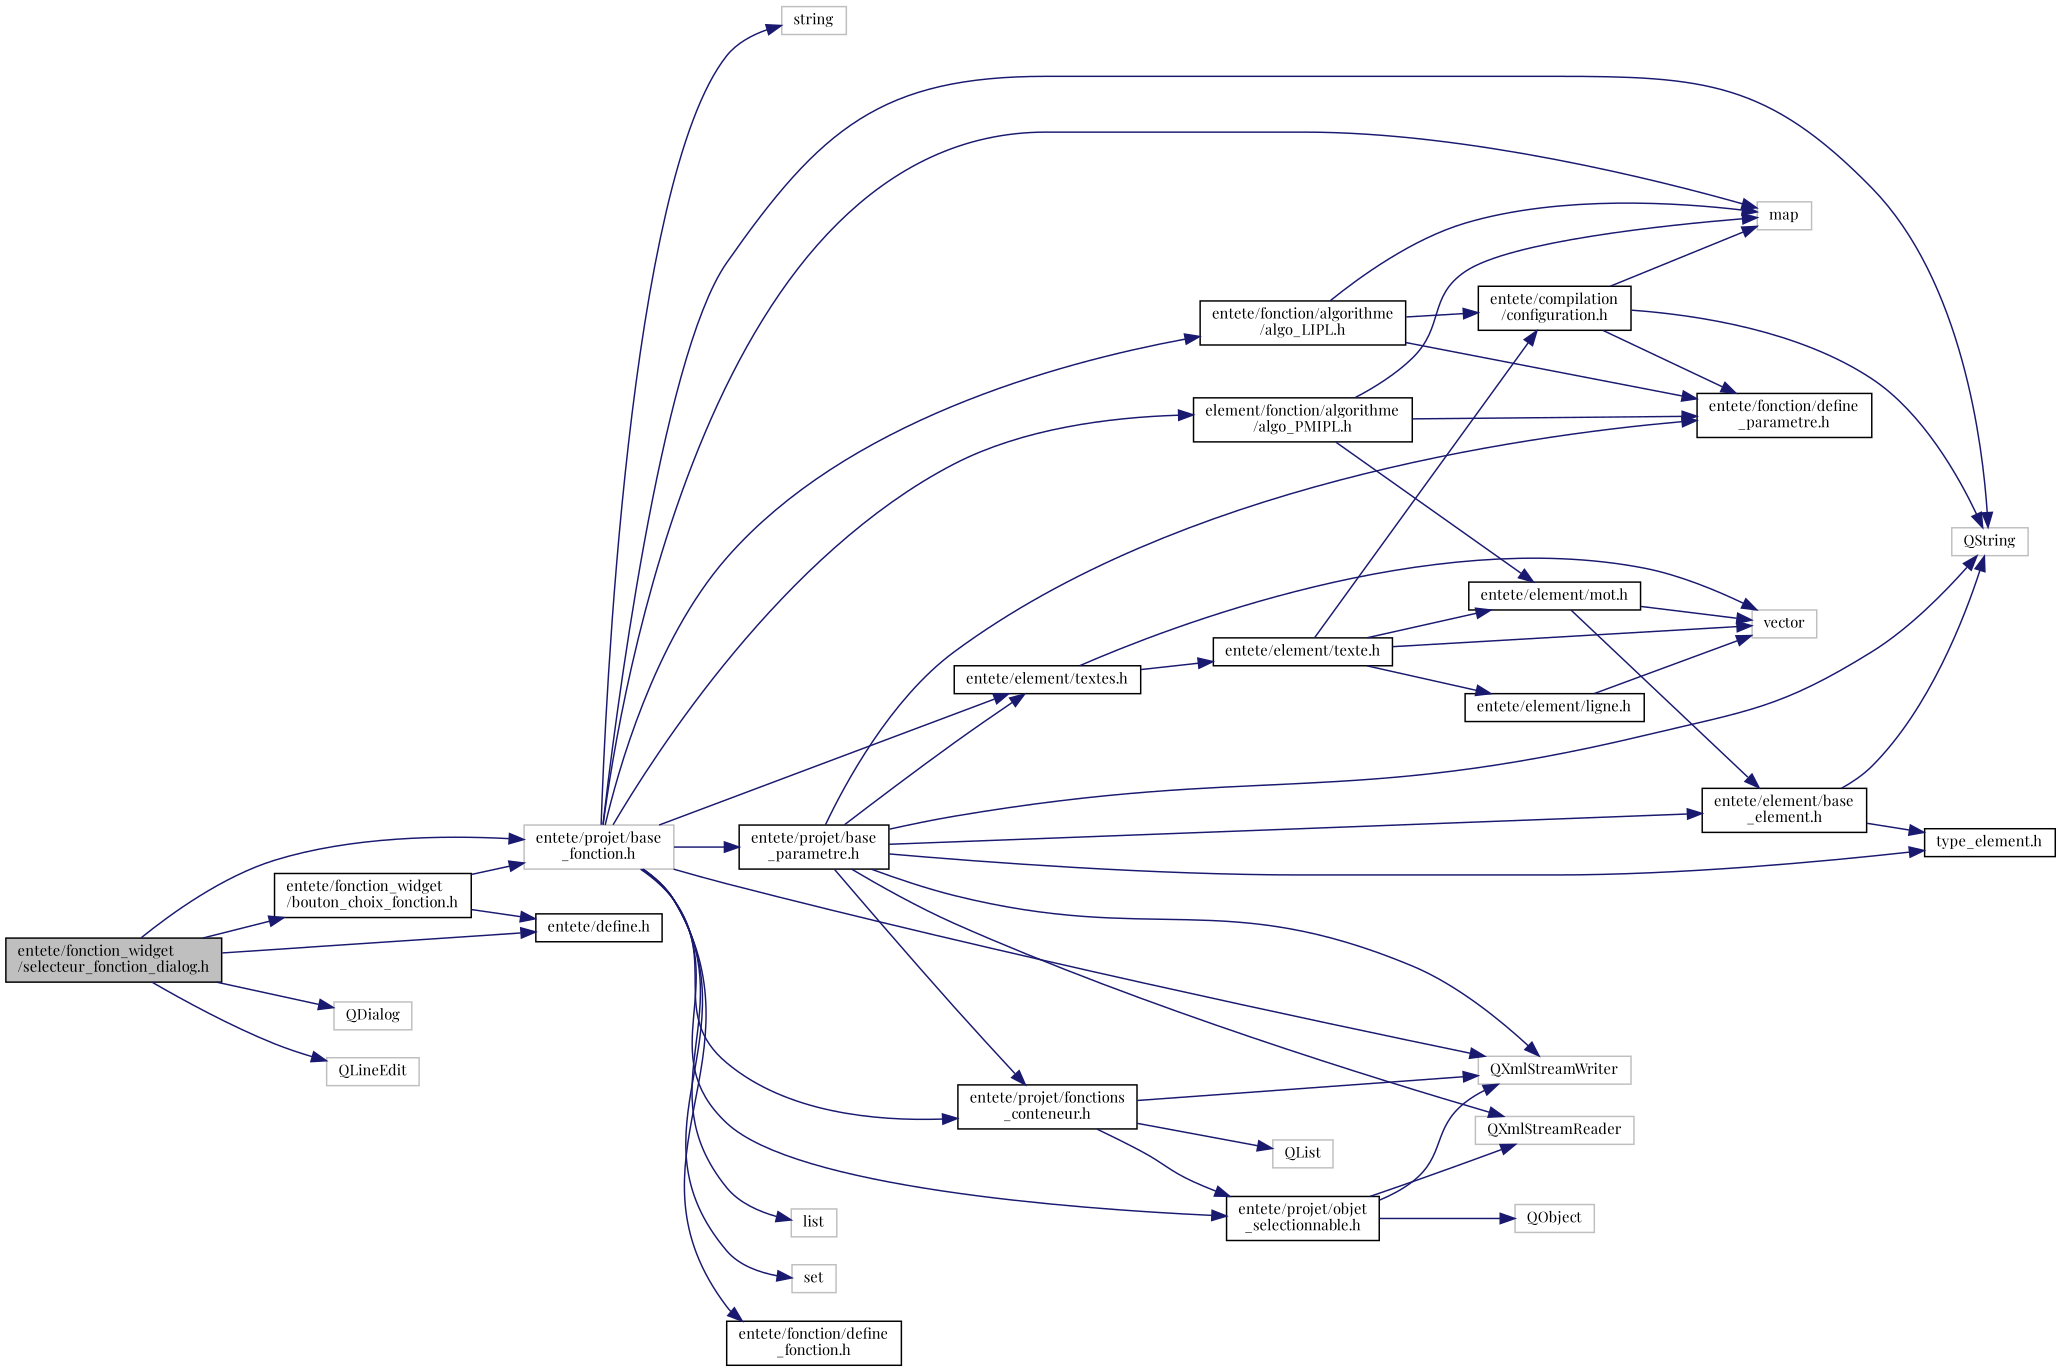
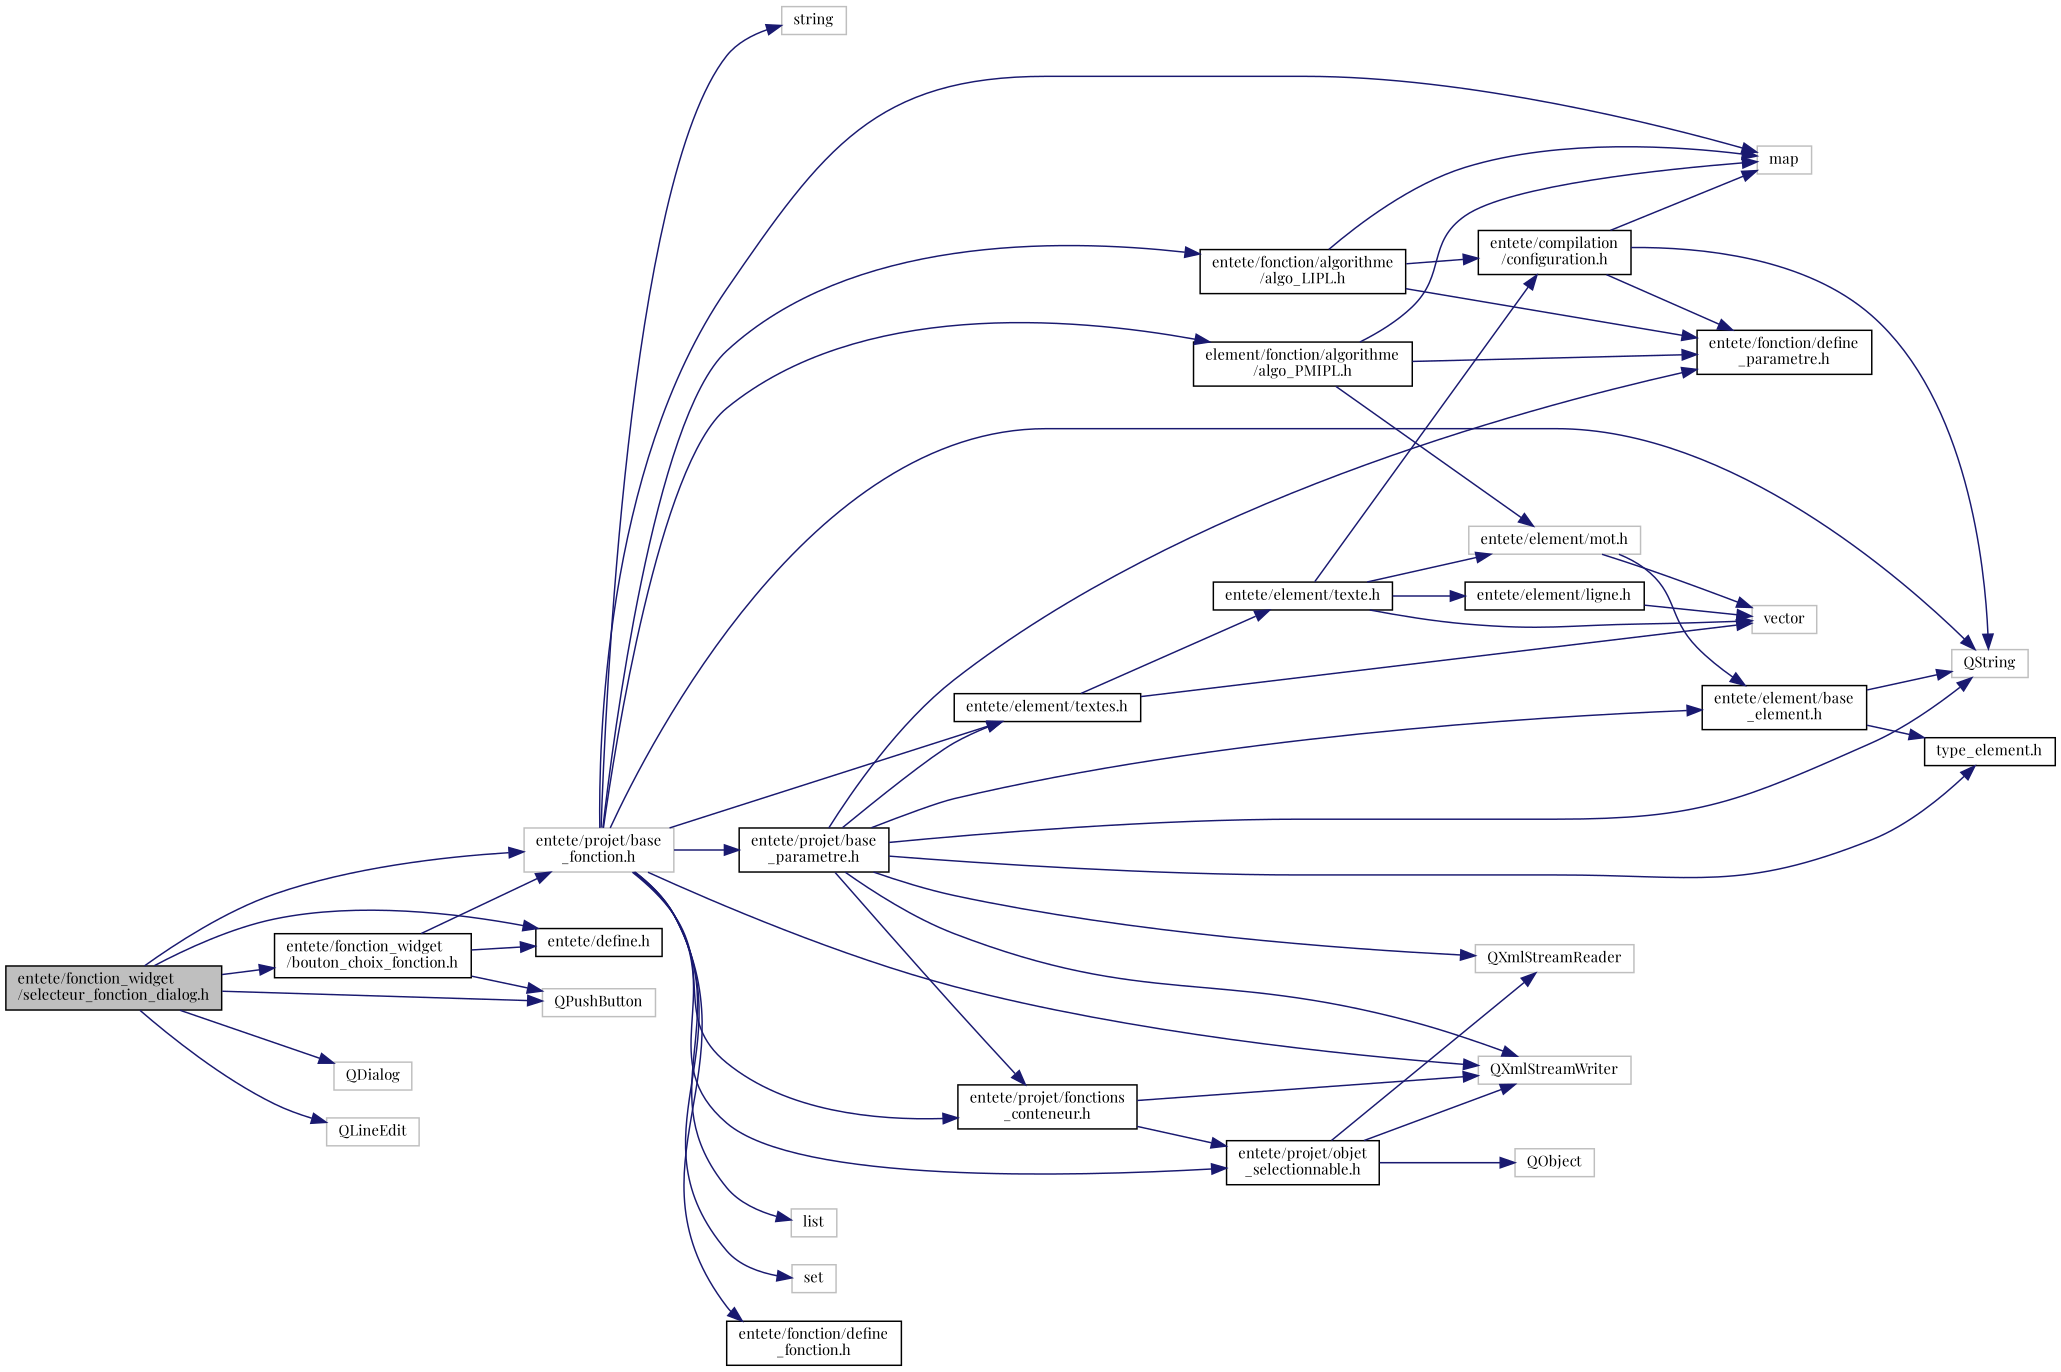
node "entete/element/mot.h": color black -> grey75
node "QPushButton": added
node "QList": removed
